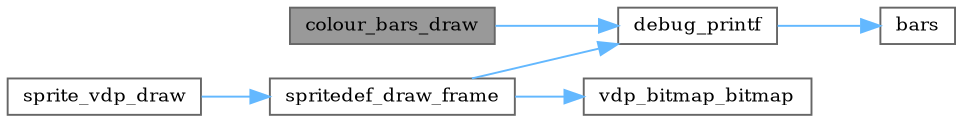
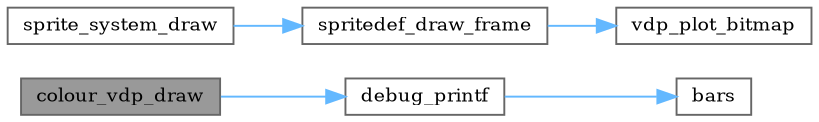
node "colour_bars_draw": label "colour_bars_draw" -> "colour_vdp_draw"
edge "spritedef_draw_frame" -> "debug_printf": removed
node "sprite_vdp_draw": label "sprite_vdp_draw" -> "sprite_system_draw"
node "vdp_bitmap_bitmap": label "vdp_bitmap_bitmap" -> "vdp_plot_bitmap"
